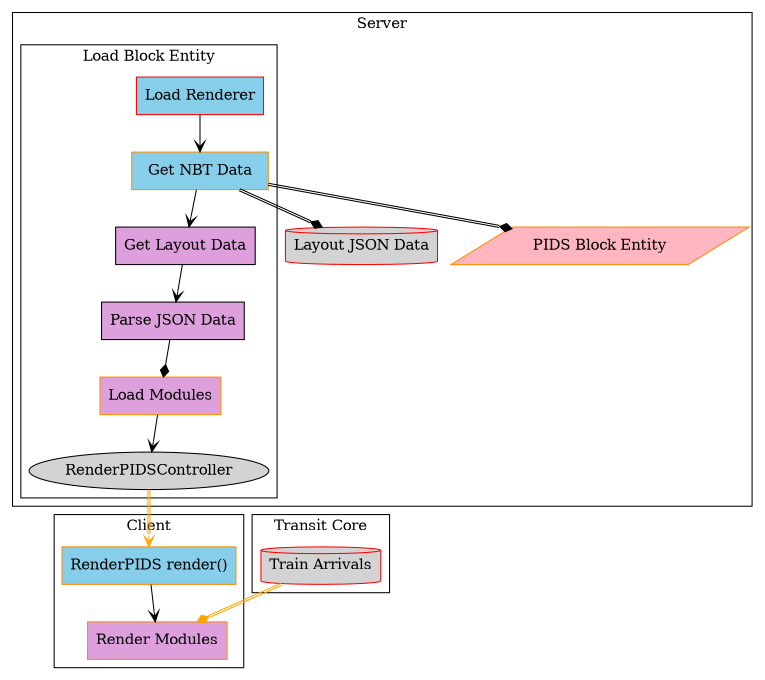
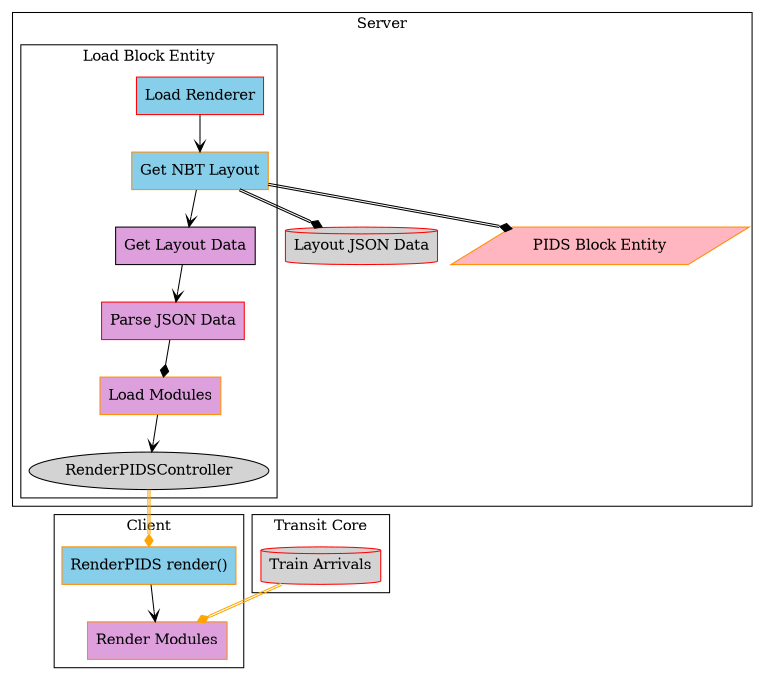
node "Get NBT Data": label "Get NBT Data" -> "Get NBT Layout"
node "Parse JSON Data": color black -> red
edge "RenderPIDSController" -> "RenderPIDS render()": arrowhead vee -> diamond
